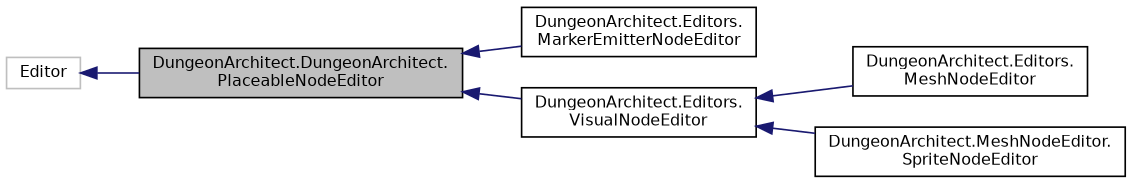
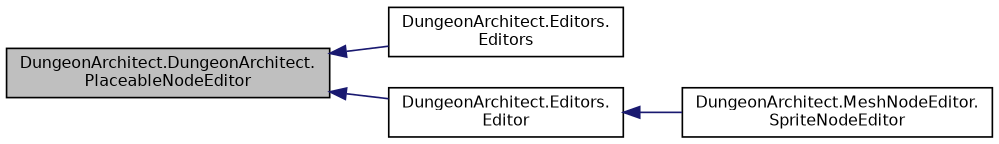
node "DungeonArchitect.Editors. MarkerEmitterNodeEditor": label "DungeonArchitect.Editors. MarkerEmitterNodeEditor" -> "DungeonArchitect.Editors. Editors"
node "DungeonArchitect.Editors. MeshNodeEditor": removed
node "Editor": removed
node "DungeonArchitect.Editors. VisualNodeEditor": label "DungeonArchitect.Editors. VisualNodeEditor" -> "DungeonArchitect.Editors. Editor"
